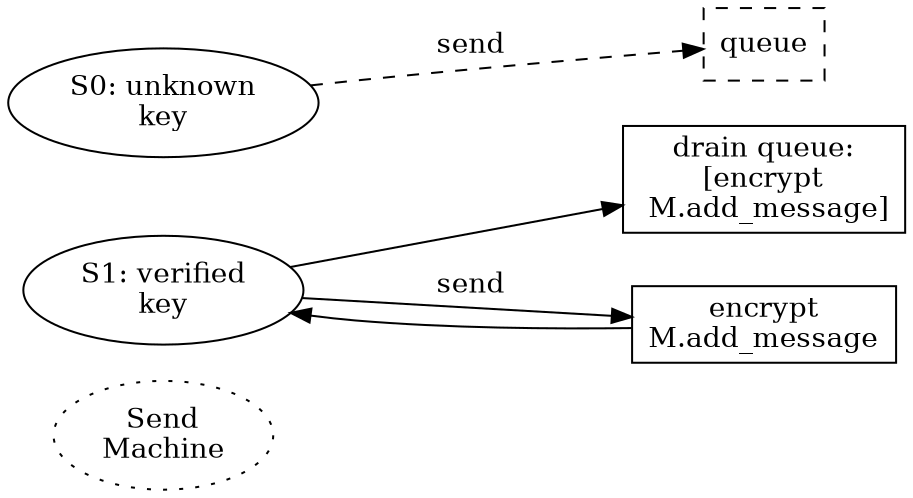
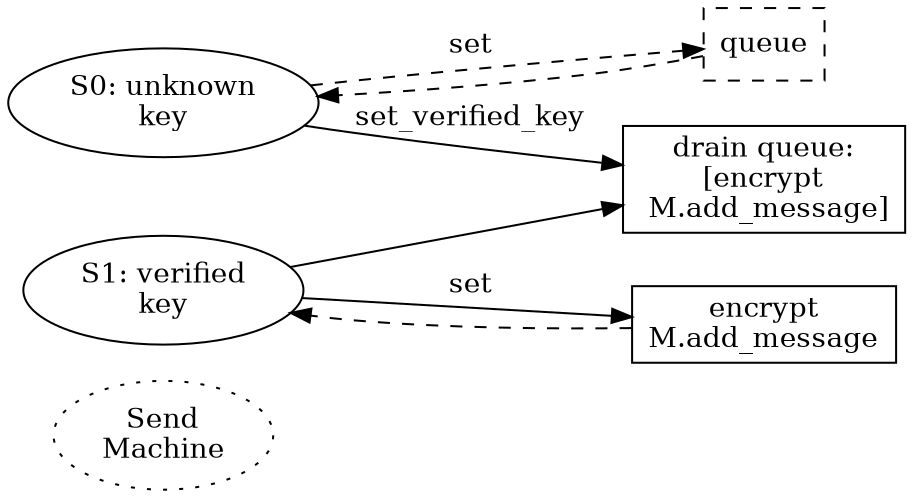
edge "S0: unknown key" -> "queue": label "send" -> "set"
edge "queue" -> "S0: unknown key": added
edge "S0: unknown key" -> "drain queue: [encrypt M.add_message]": added, label "set_verified_key"
edge "S1: verified key" -> "encrypt M.add_message": label "send" -> "set"
edge "encrypt M.add_message" -> "S1: verified key": style solid -> dashed
